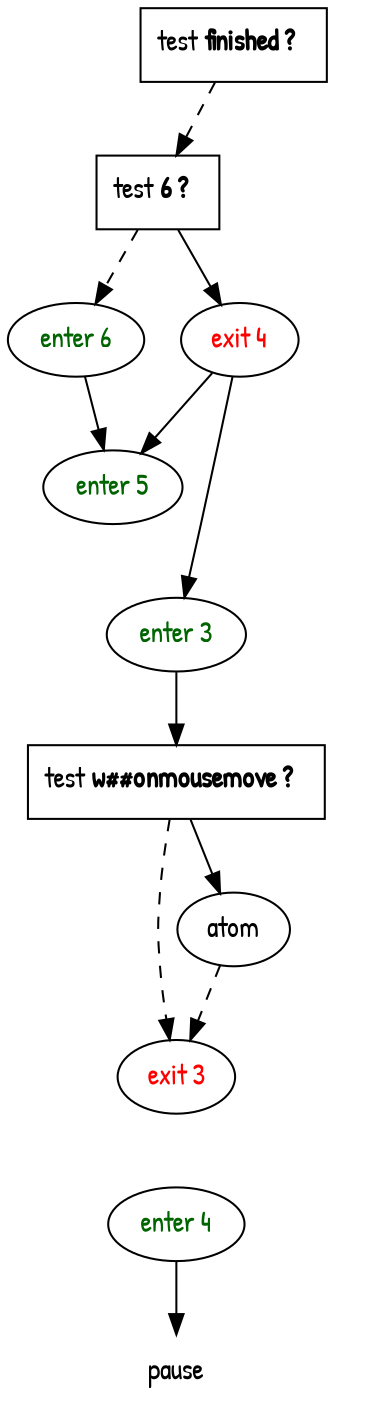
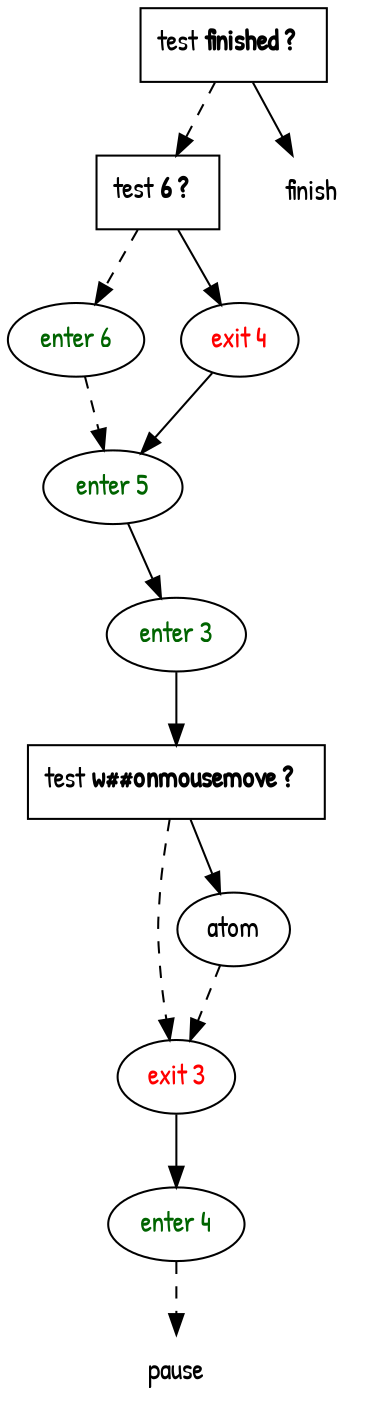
node "finish": added
edge "enter 6" -> "enter 5": style solid -> dashed
edge "exit 4" -> "enter 3": now "enter 5" -> "enter 3"
edge "exit 3" -> "enter 4": added
edge "enter 4" -> "pause": style solid -> dashed
